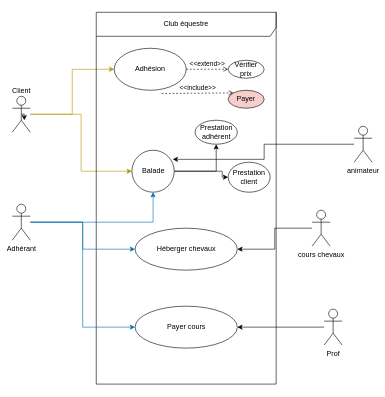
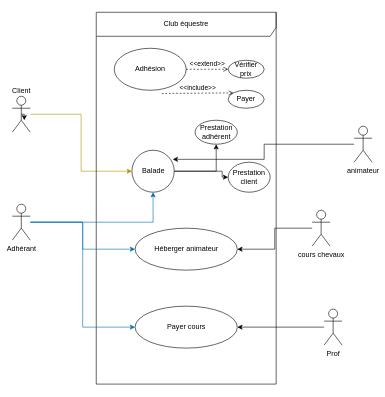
edge "Client" -> "Adhésion": removed
node "Payer": fillcolor #f8cecc -> #ffffff
node "Héberger chevaux": label "Héberger chevaux" -> "Héberger animateur"
